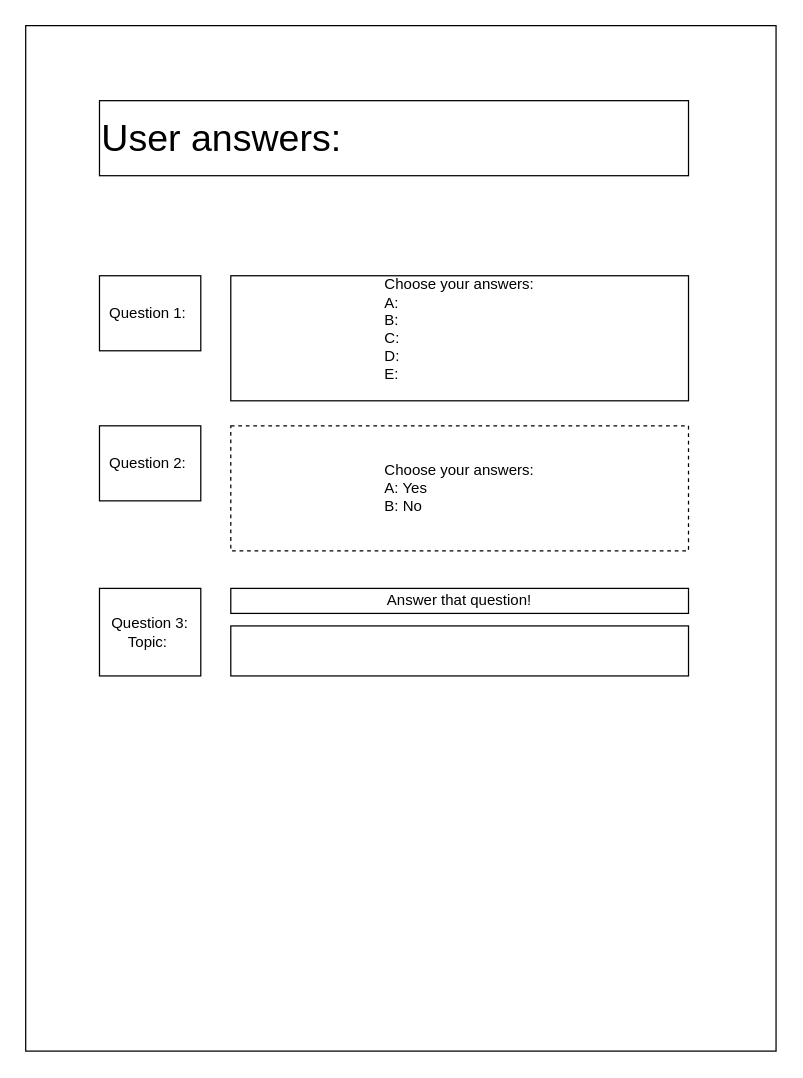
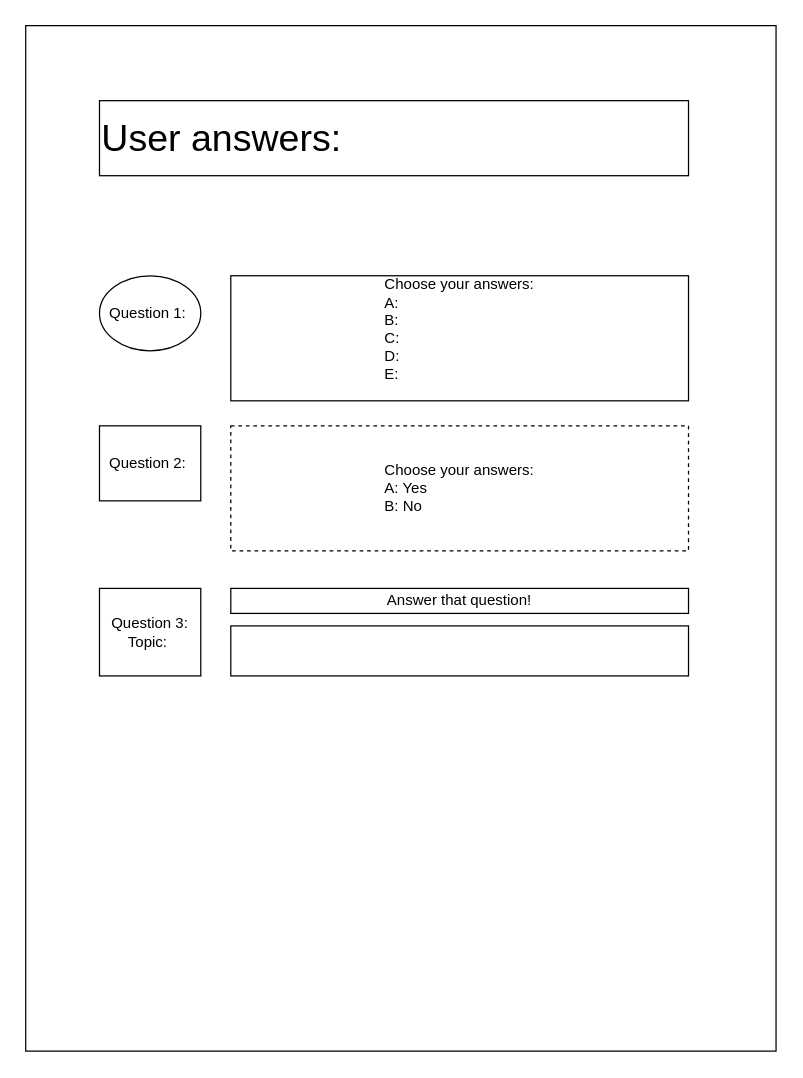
node "Question 1:": shape rectangle -> ellipse
